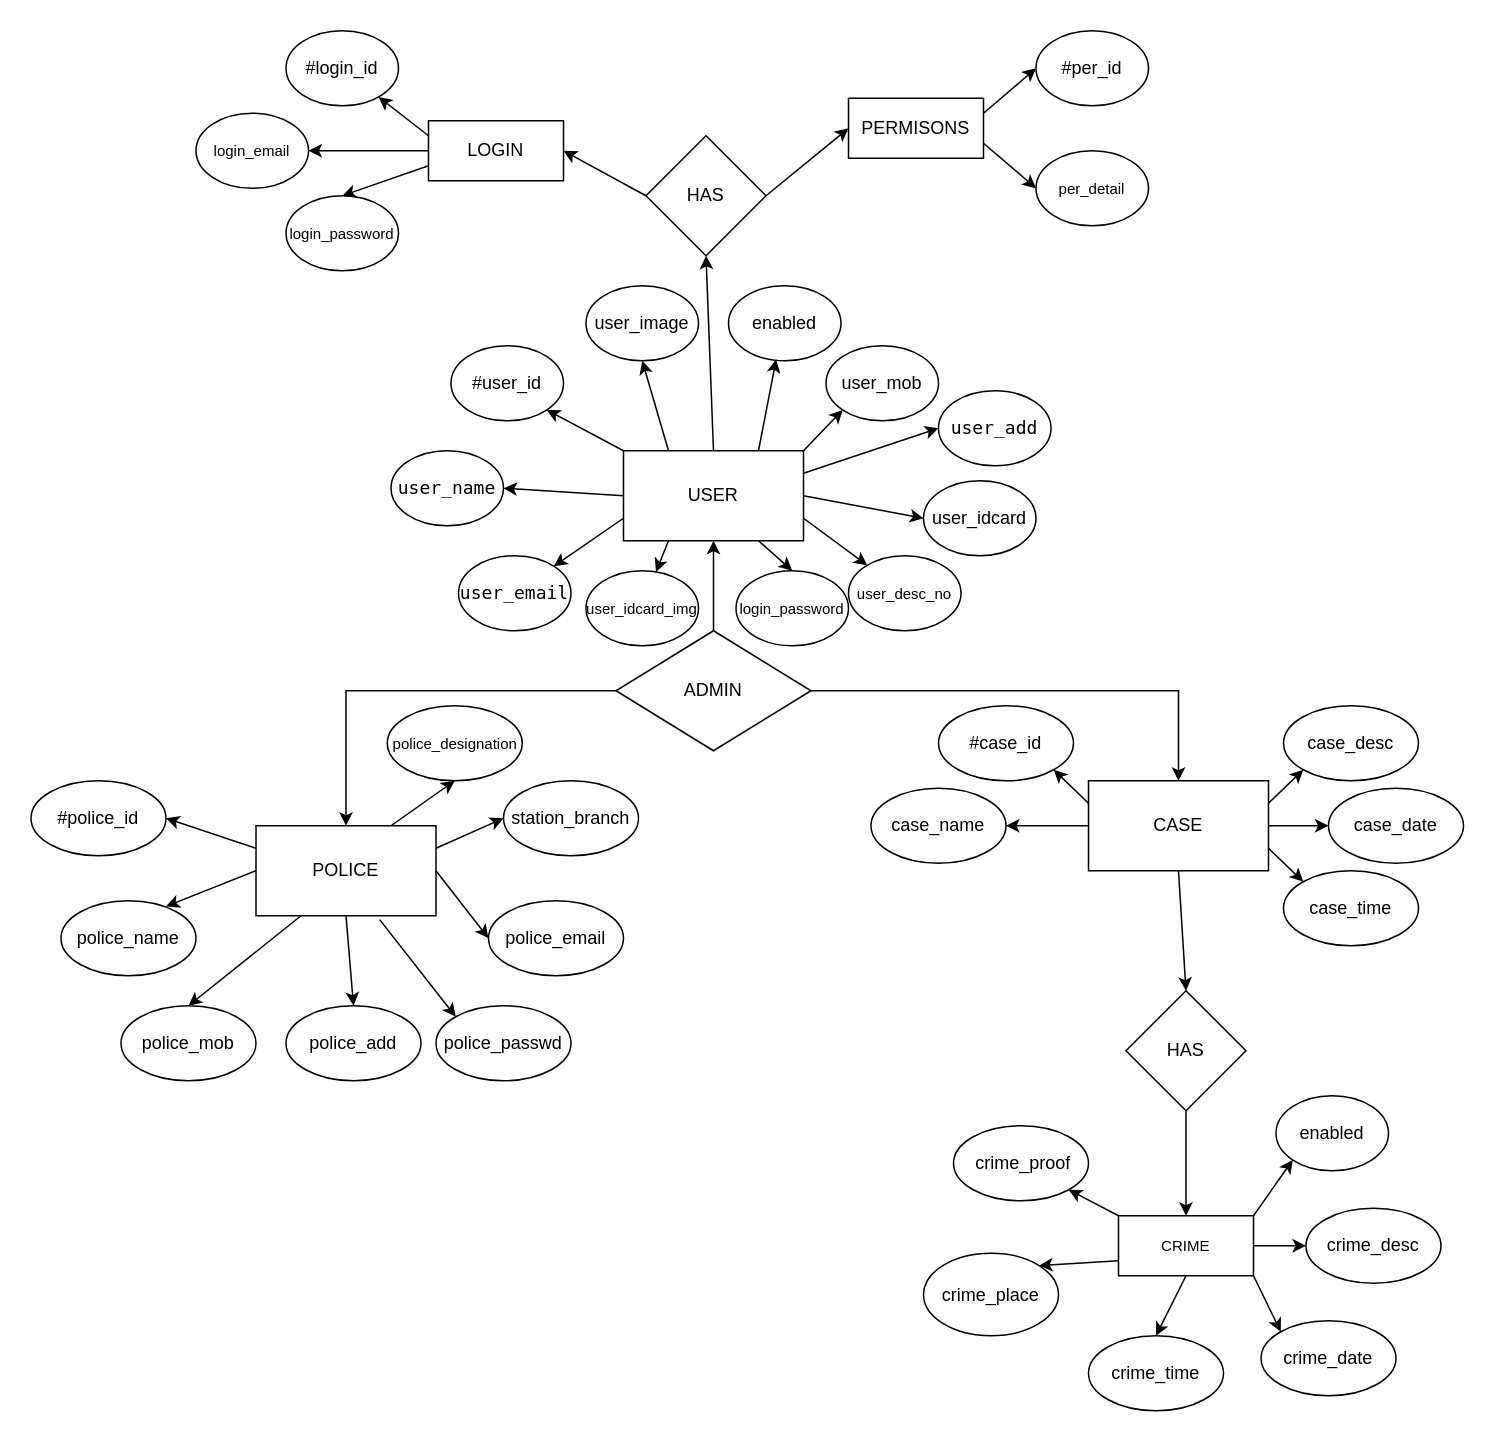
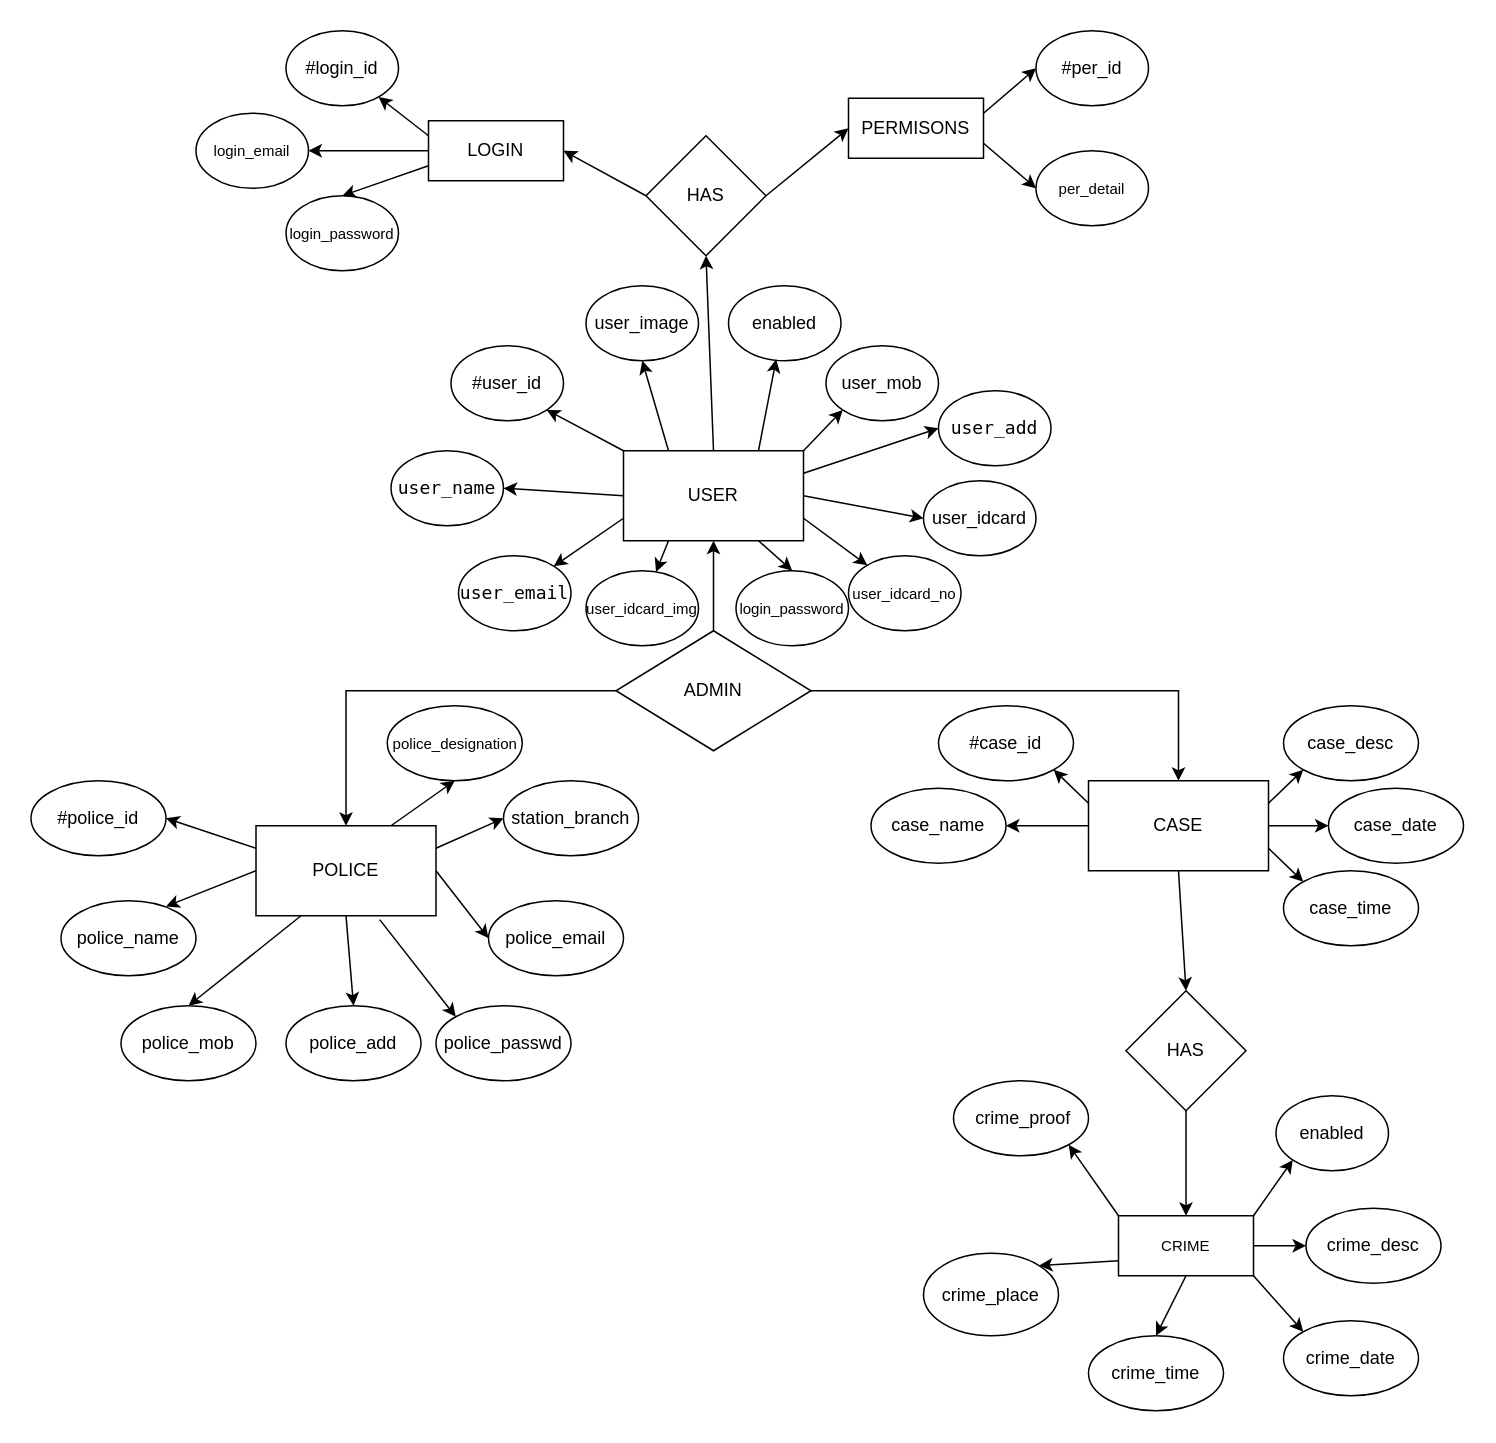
node "user_desc_no": label "user_desc_no" -> "user_idcard_no"
node "crime_proof": moved (1021, 1163) -> (1021, 1118)
node "crime_date": moved (1328, 1358) -> (1351, 1358)
